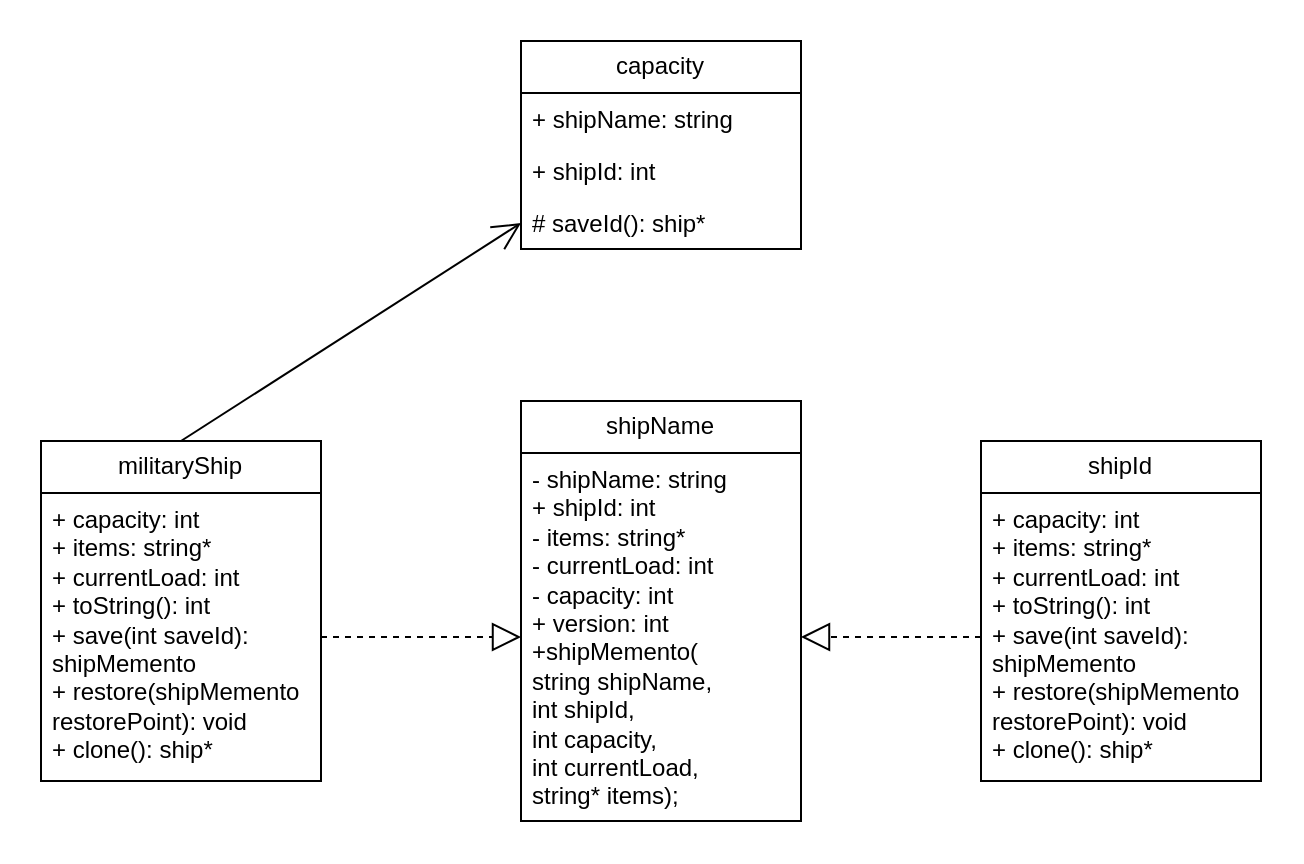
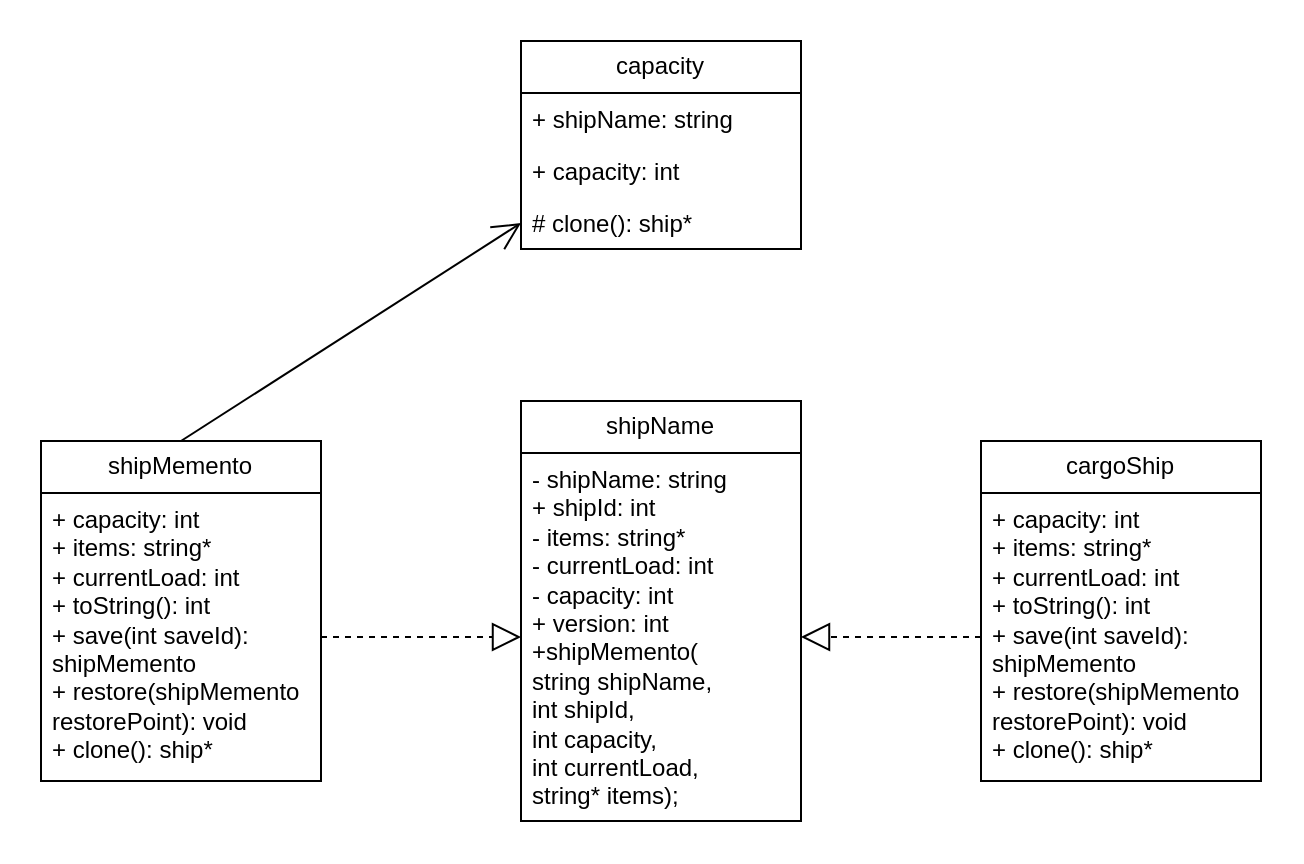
node "+ shipId: int": label "+ shipId: int" -> "+ capacity: int"
node "# saveId(): ship*": label "# saveId(): ship*" -> "# clone(): ship*"
node "militaryShip": label "militaryShip" -> "shipMemento"
node "shipId": label "shipId" -> "cargoShip"
